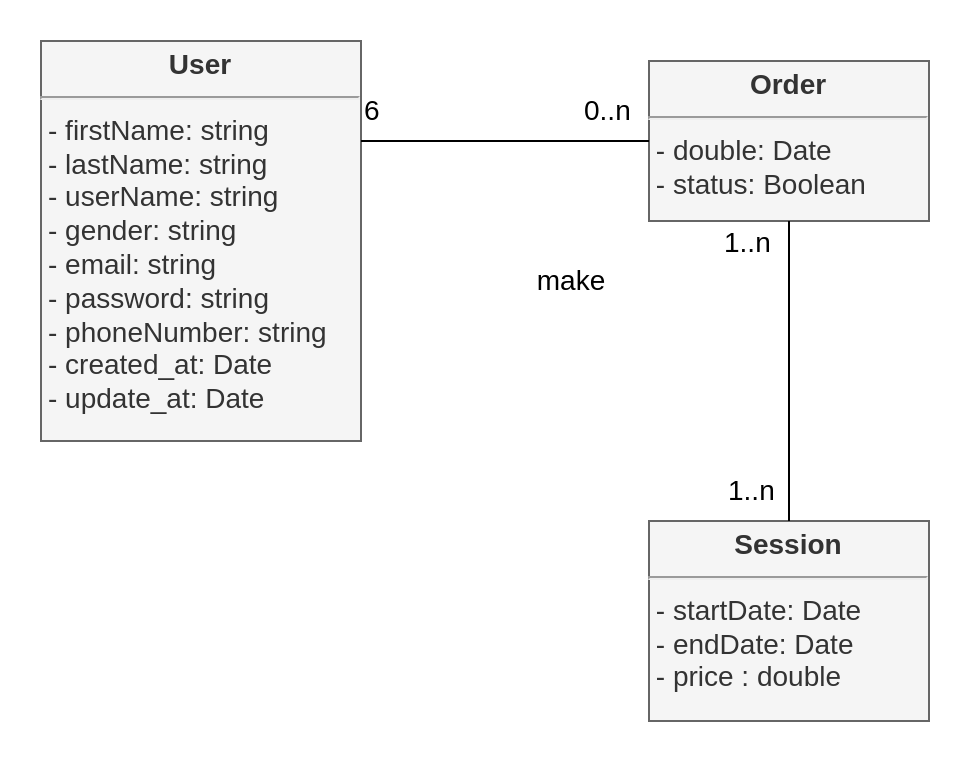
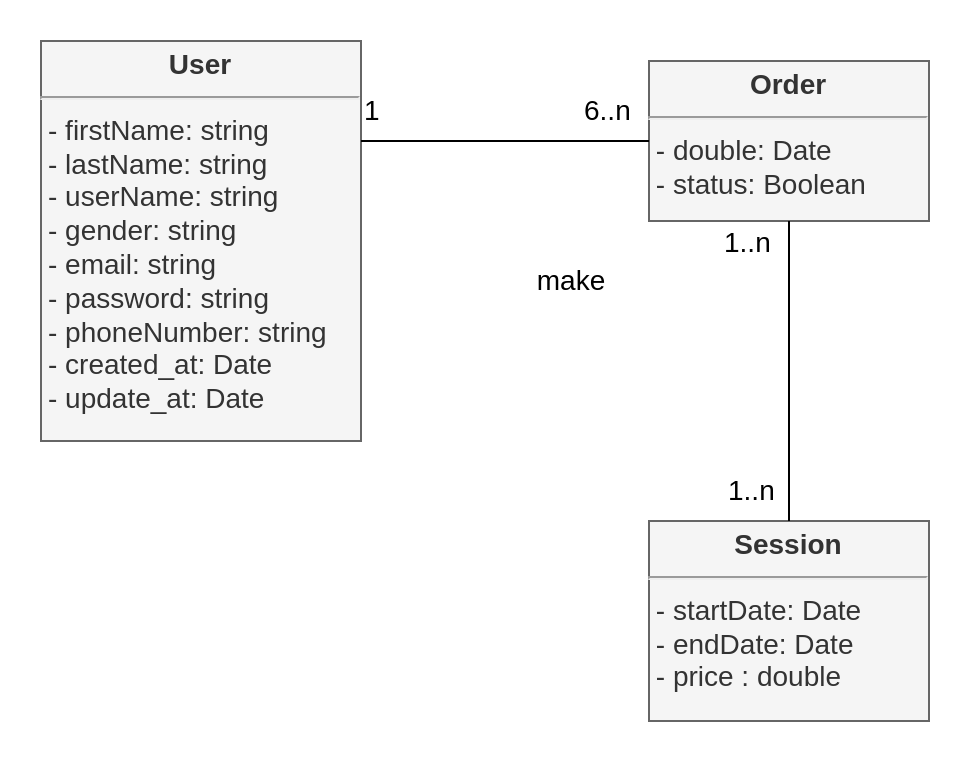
node "6": label "6" -> "1"
node "0..n": label "0..n" -> "6..n"
